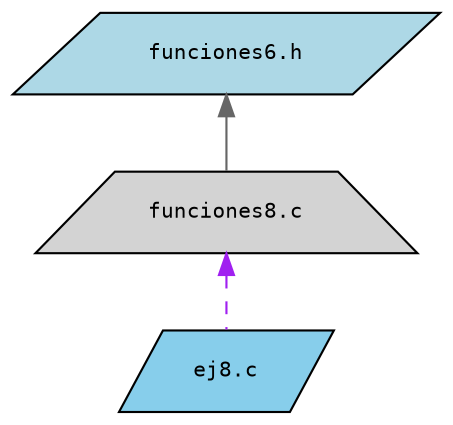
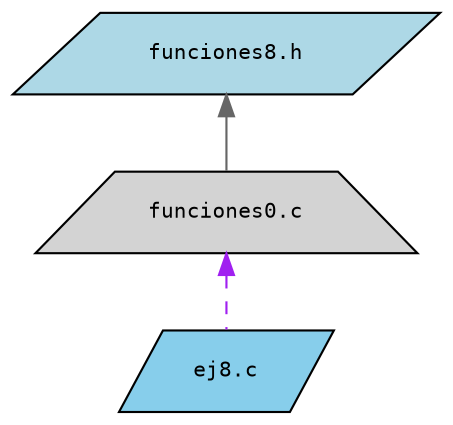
node "funciones6.h": label "funciones6.h" -> "funciones8.h"
node "funciones8.c": label "funciones8.c" -> "funciones0.c"
